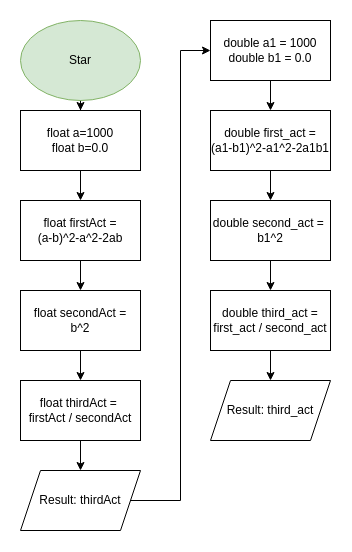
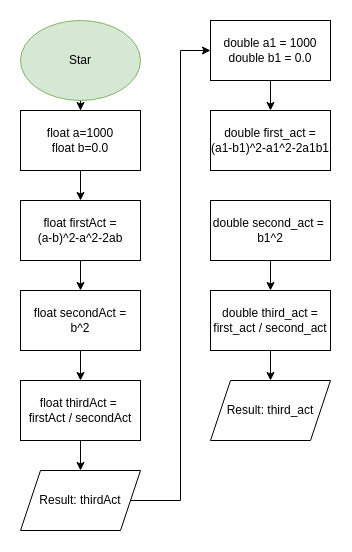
edge "double first_act = (a1-b1)^2-a1^2-2a1b1" -> "double second_act = b1^2": removed
